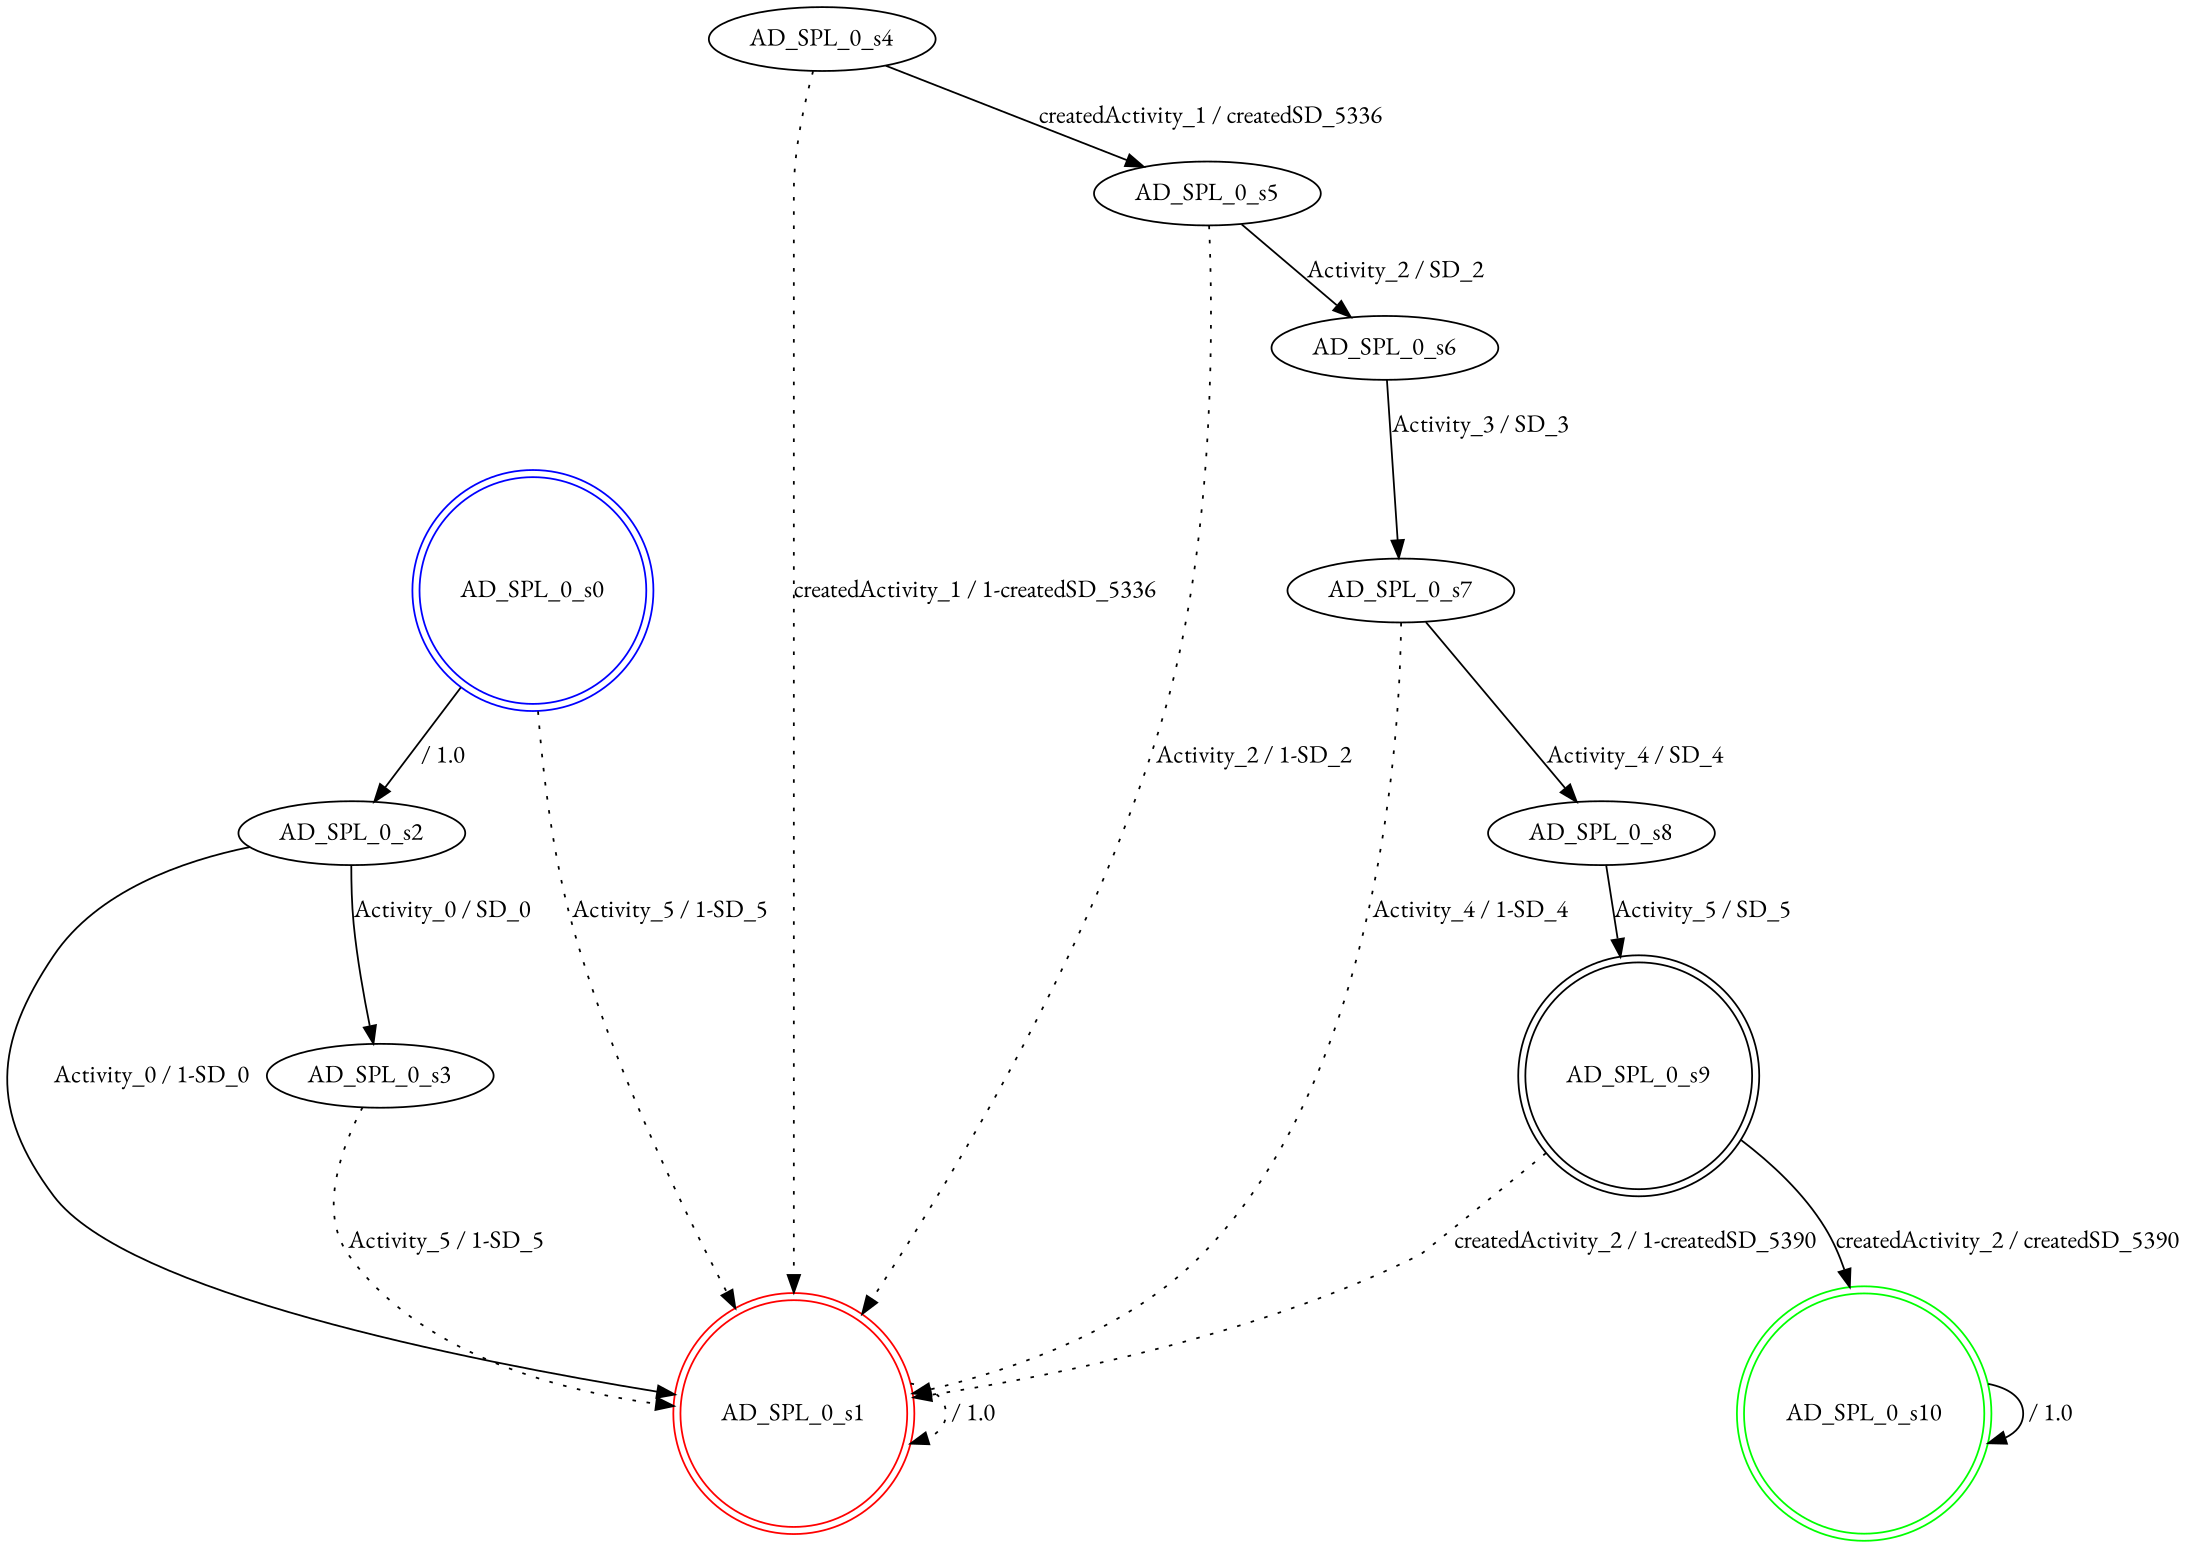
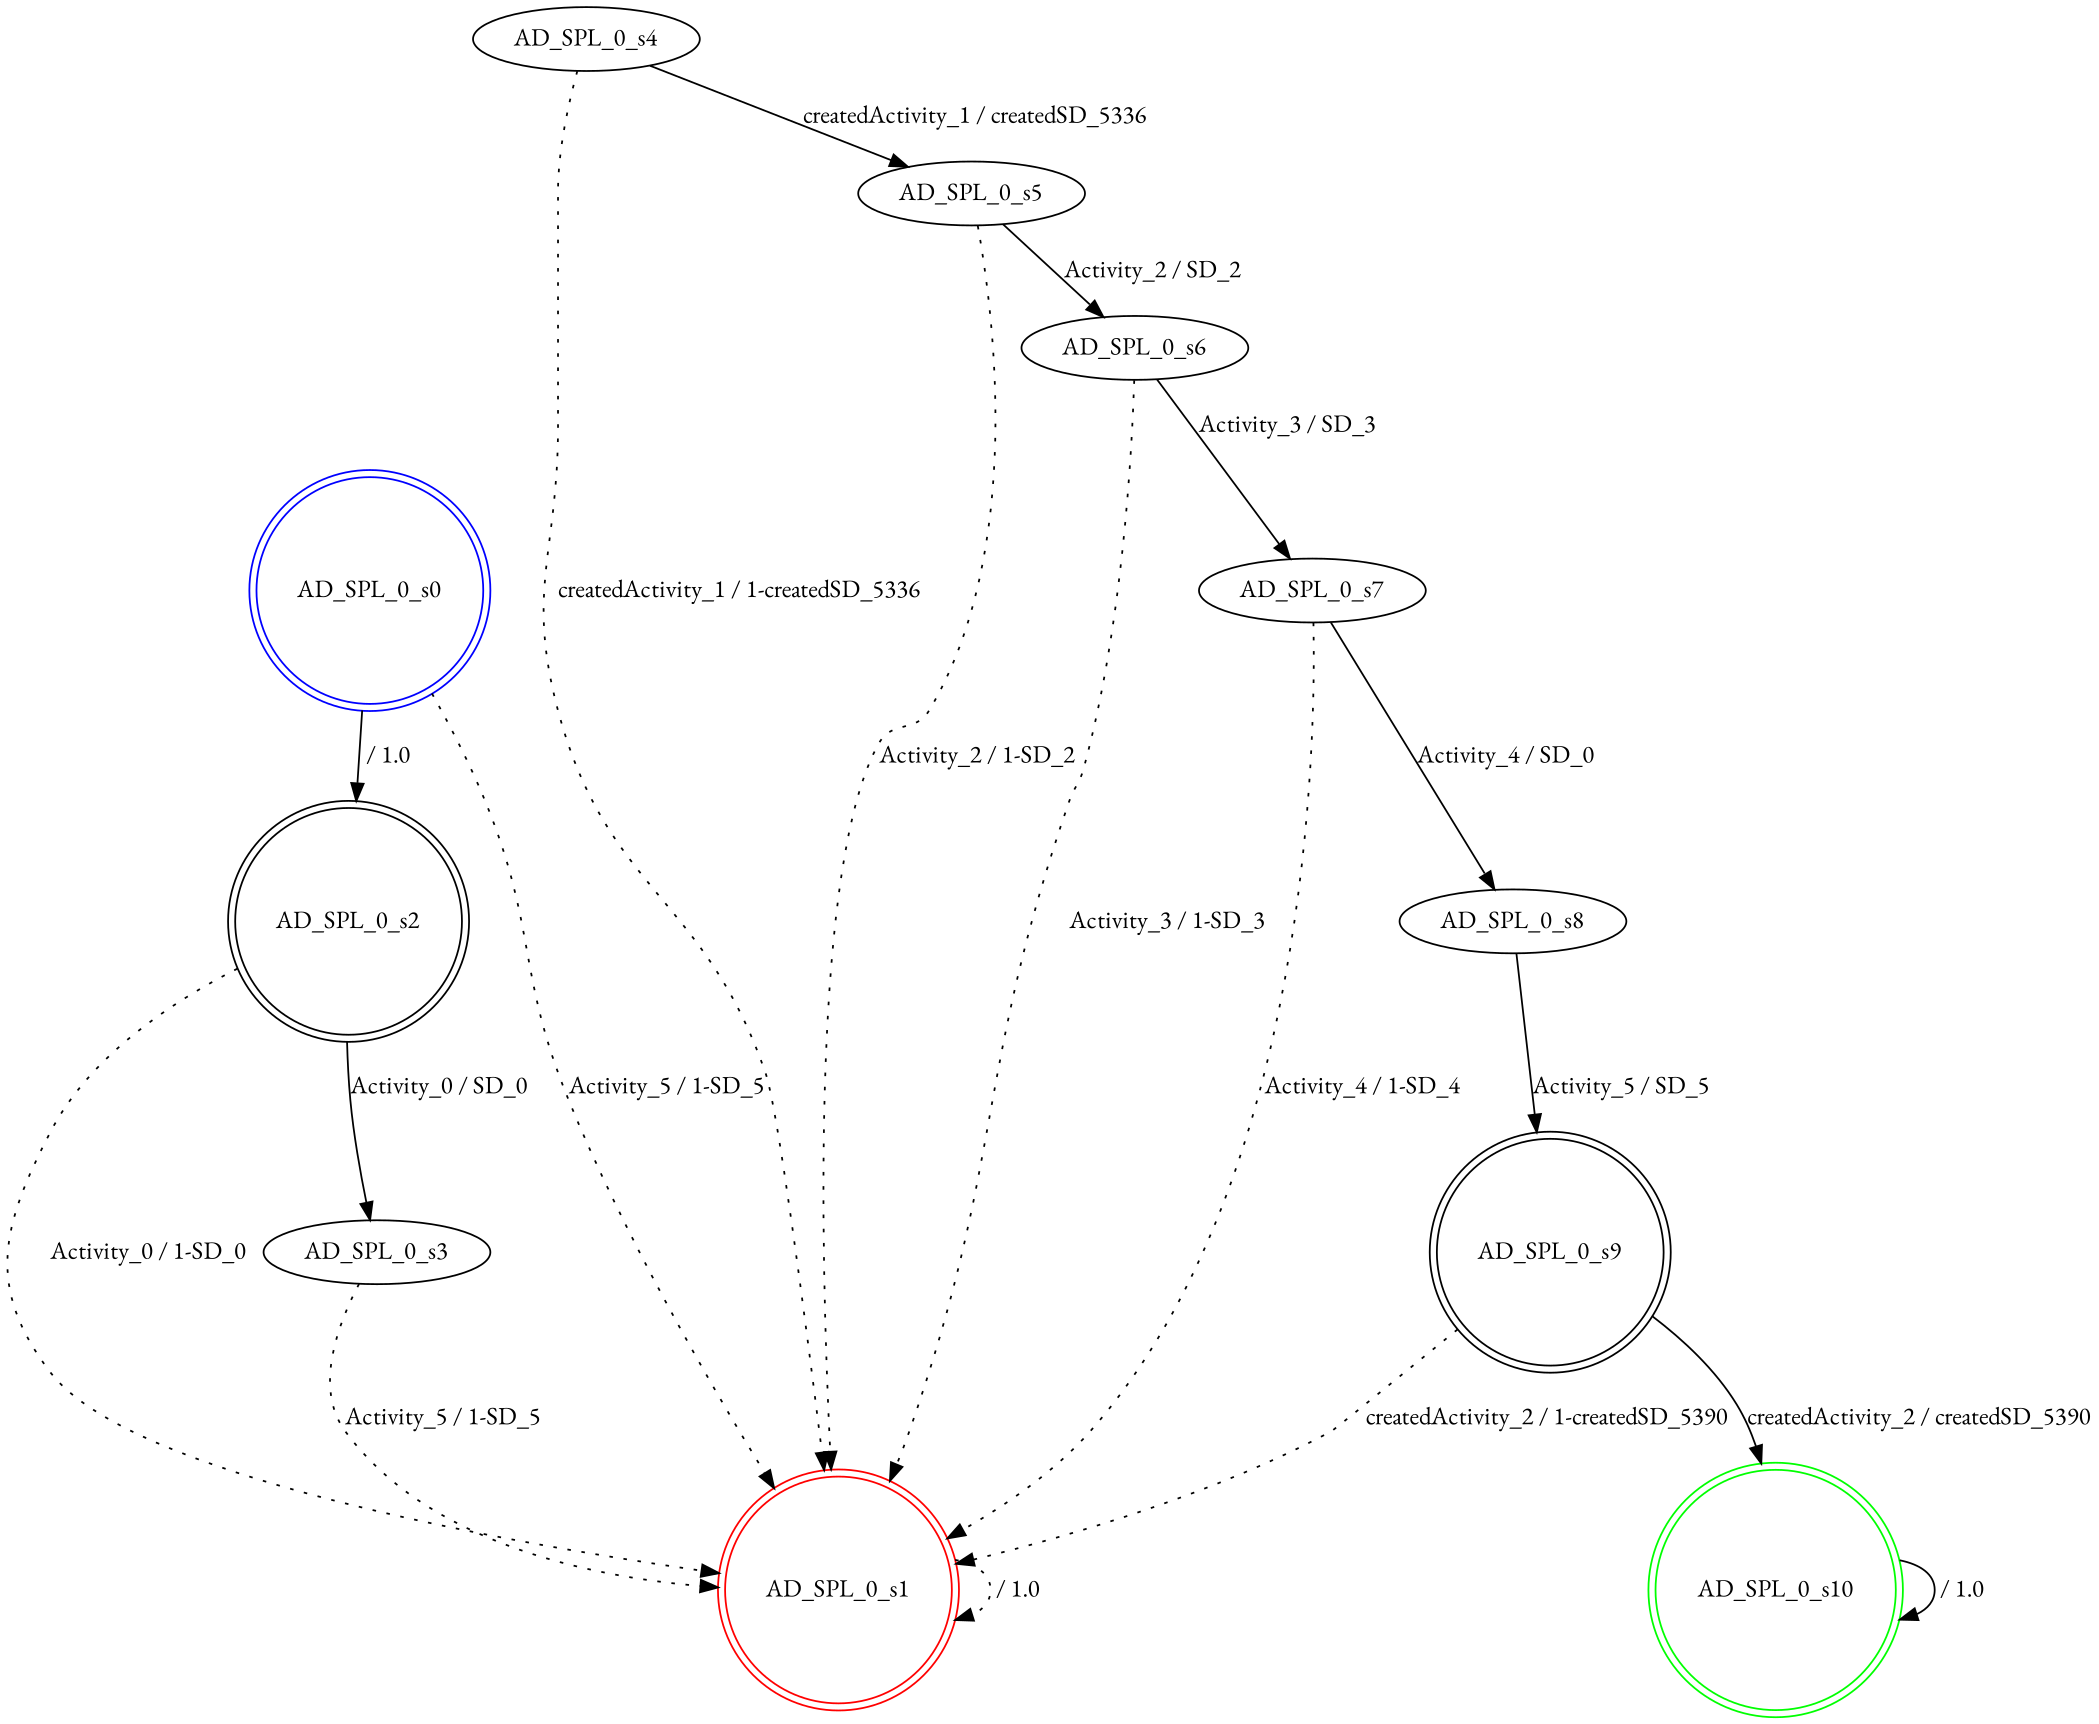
edge "AD_SPL_0_s7" -> "AD_SPL_0_s8": label "Activity_4 / SD_4" -> "Activity_4 / SD_0"
node "AD_SPL_0_s2": shape ellipse -> doublecircle
edge "AD_SPL_0_s6" -> "AD_SPL_0_s1": added, label "Activity_3 / 1-SD_3"
edge "AD_SPL_0_s2" -> "AD_SPL_0_s1": style solid -> dotted
